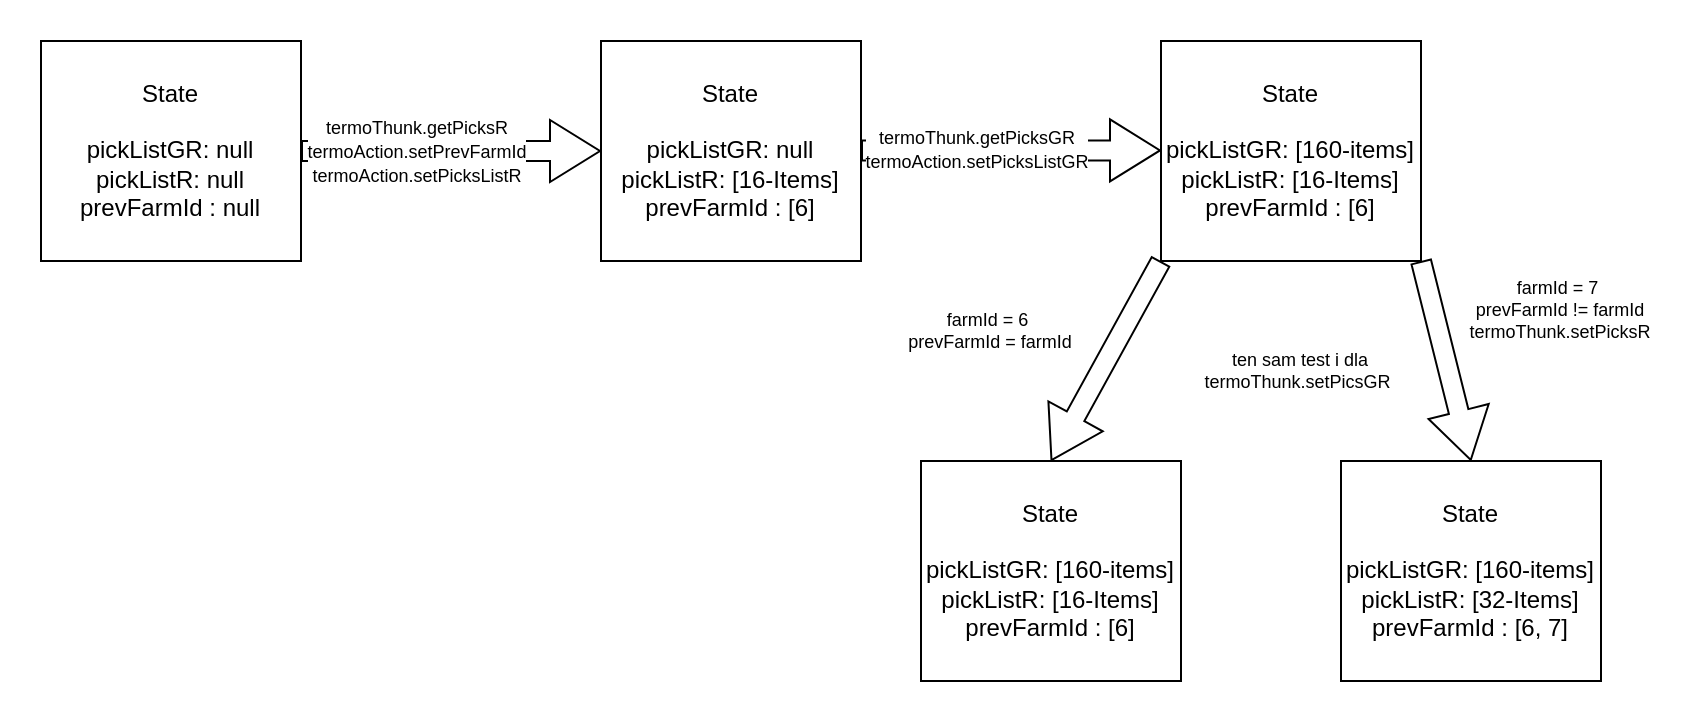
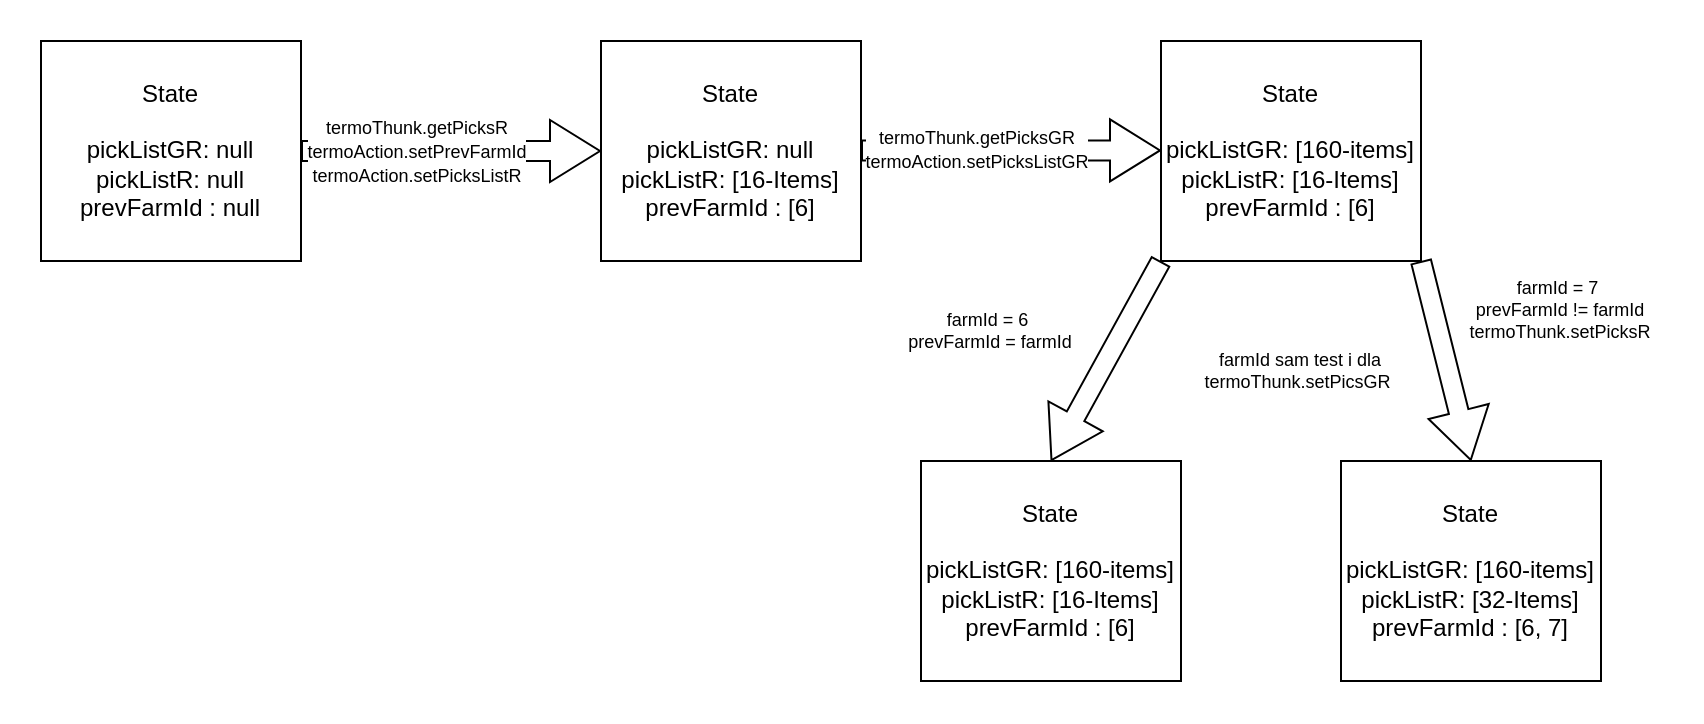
node "ten sam test i dla termoThunk.setPicsGR": label "ten sam test i dla termoThunk.setPicsGR" -> "farmId sam test i dla termoThunk.setPicsGR"
